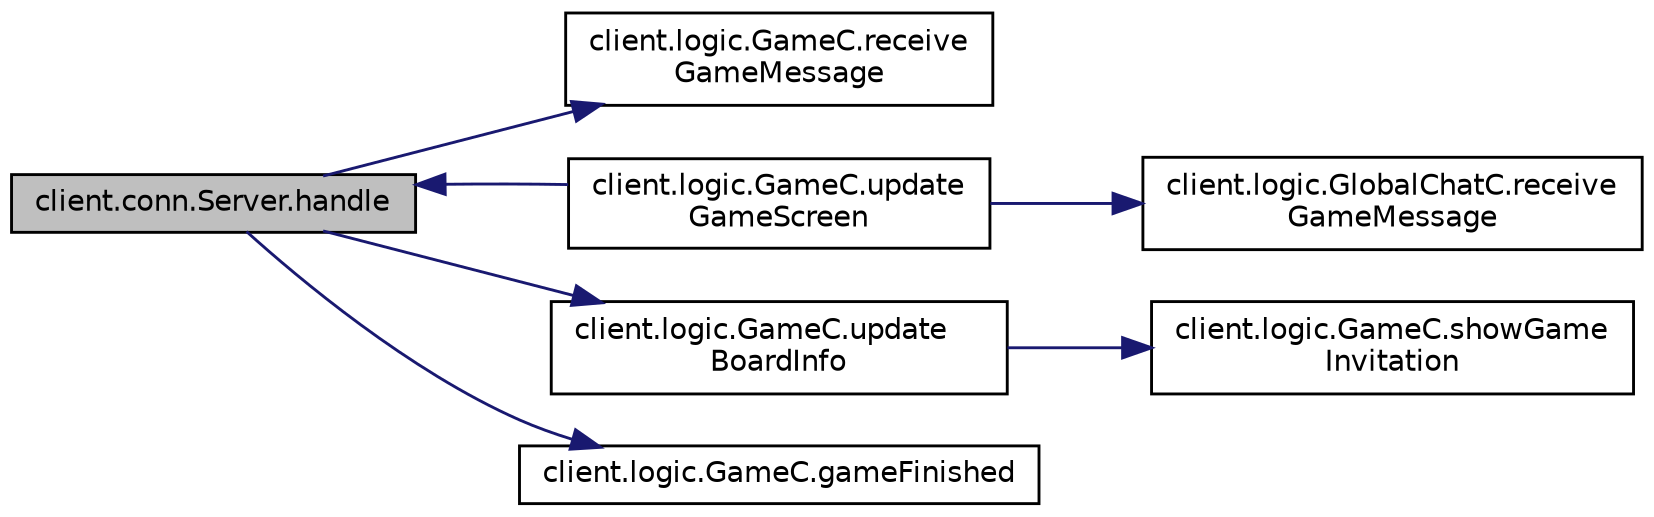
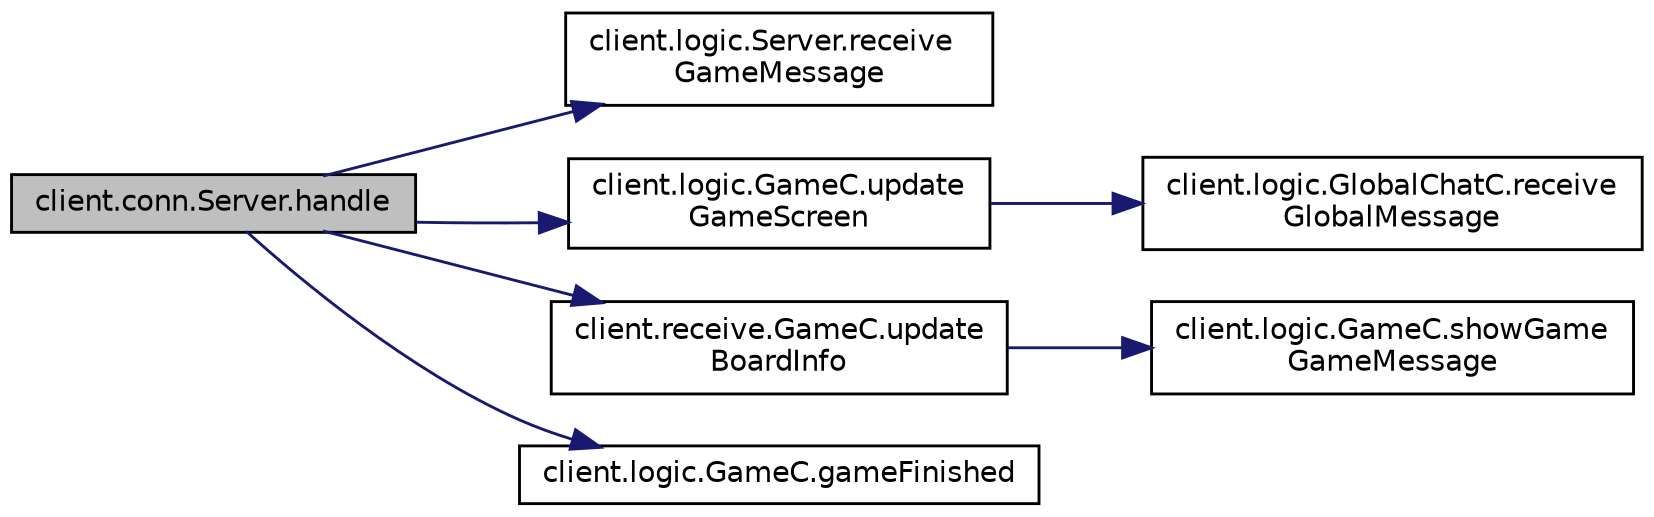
node "client.logic.GameC.receive GameMessage": label "client.logic.GameC.receive GameMessage" -> "client.logic.Server.receive GameMessage"
edge "client.logic.GameC.update GameScreen" -> "client.conn.Server.handle": reversed
node "client.logic.GlobalChatC.receive GameMessage": label "client.logic.GlobalChatC.receive GameMessage" -> "client.logic.GlobalChatC.receive GlobalMessage"
node "client.logic.GameC.update BoardInfo": label "client.logic.GameC.update BoardInfo" -> "client.receive.GameC.update BoardInfo"
node "client.logic.GameC.showGame Invitation": label "client.logic.GameC.showGame Invitation" -> "client.logic.GameC.showGame GameMessage"
